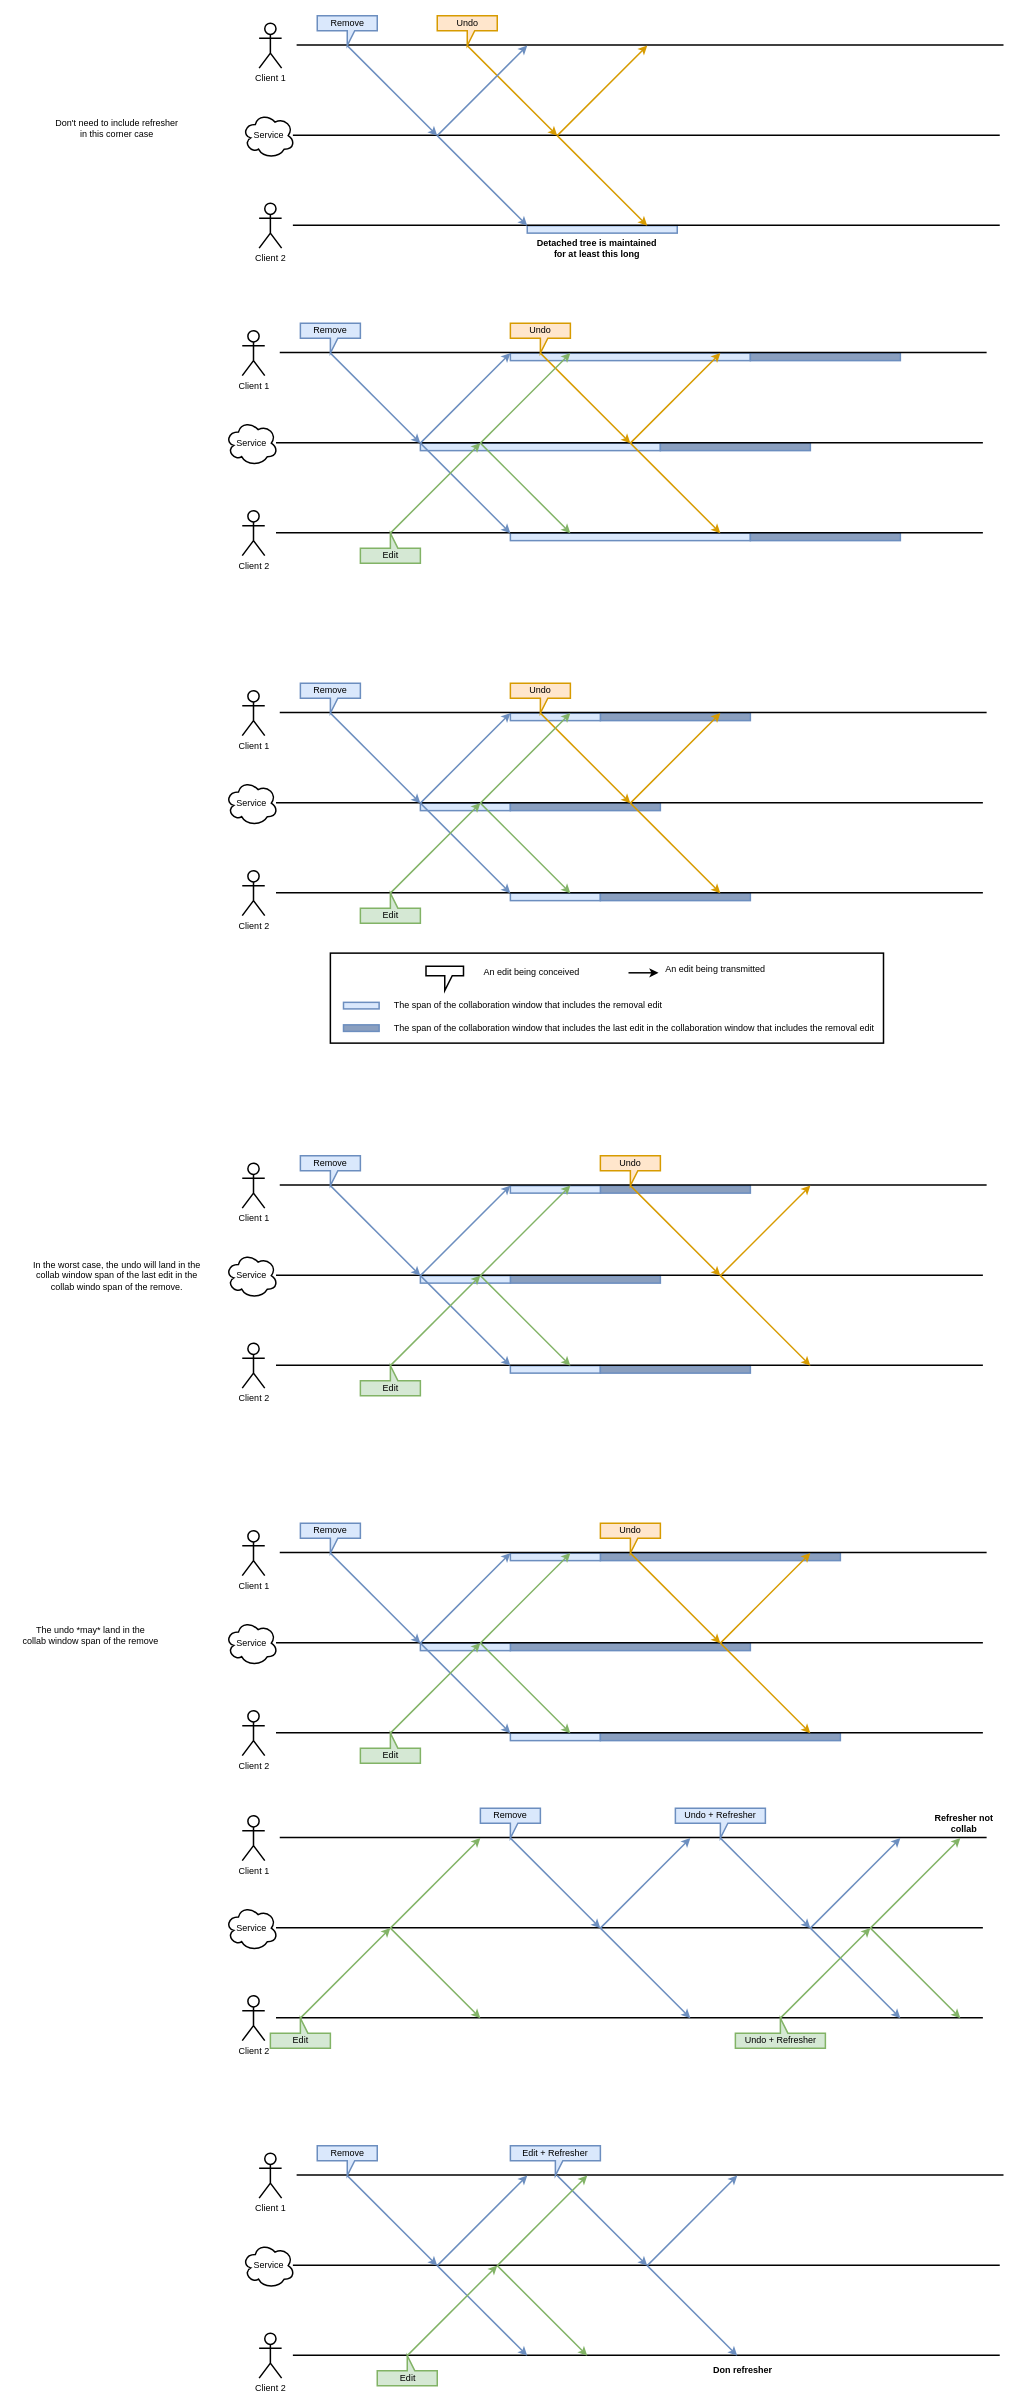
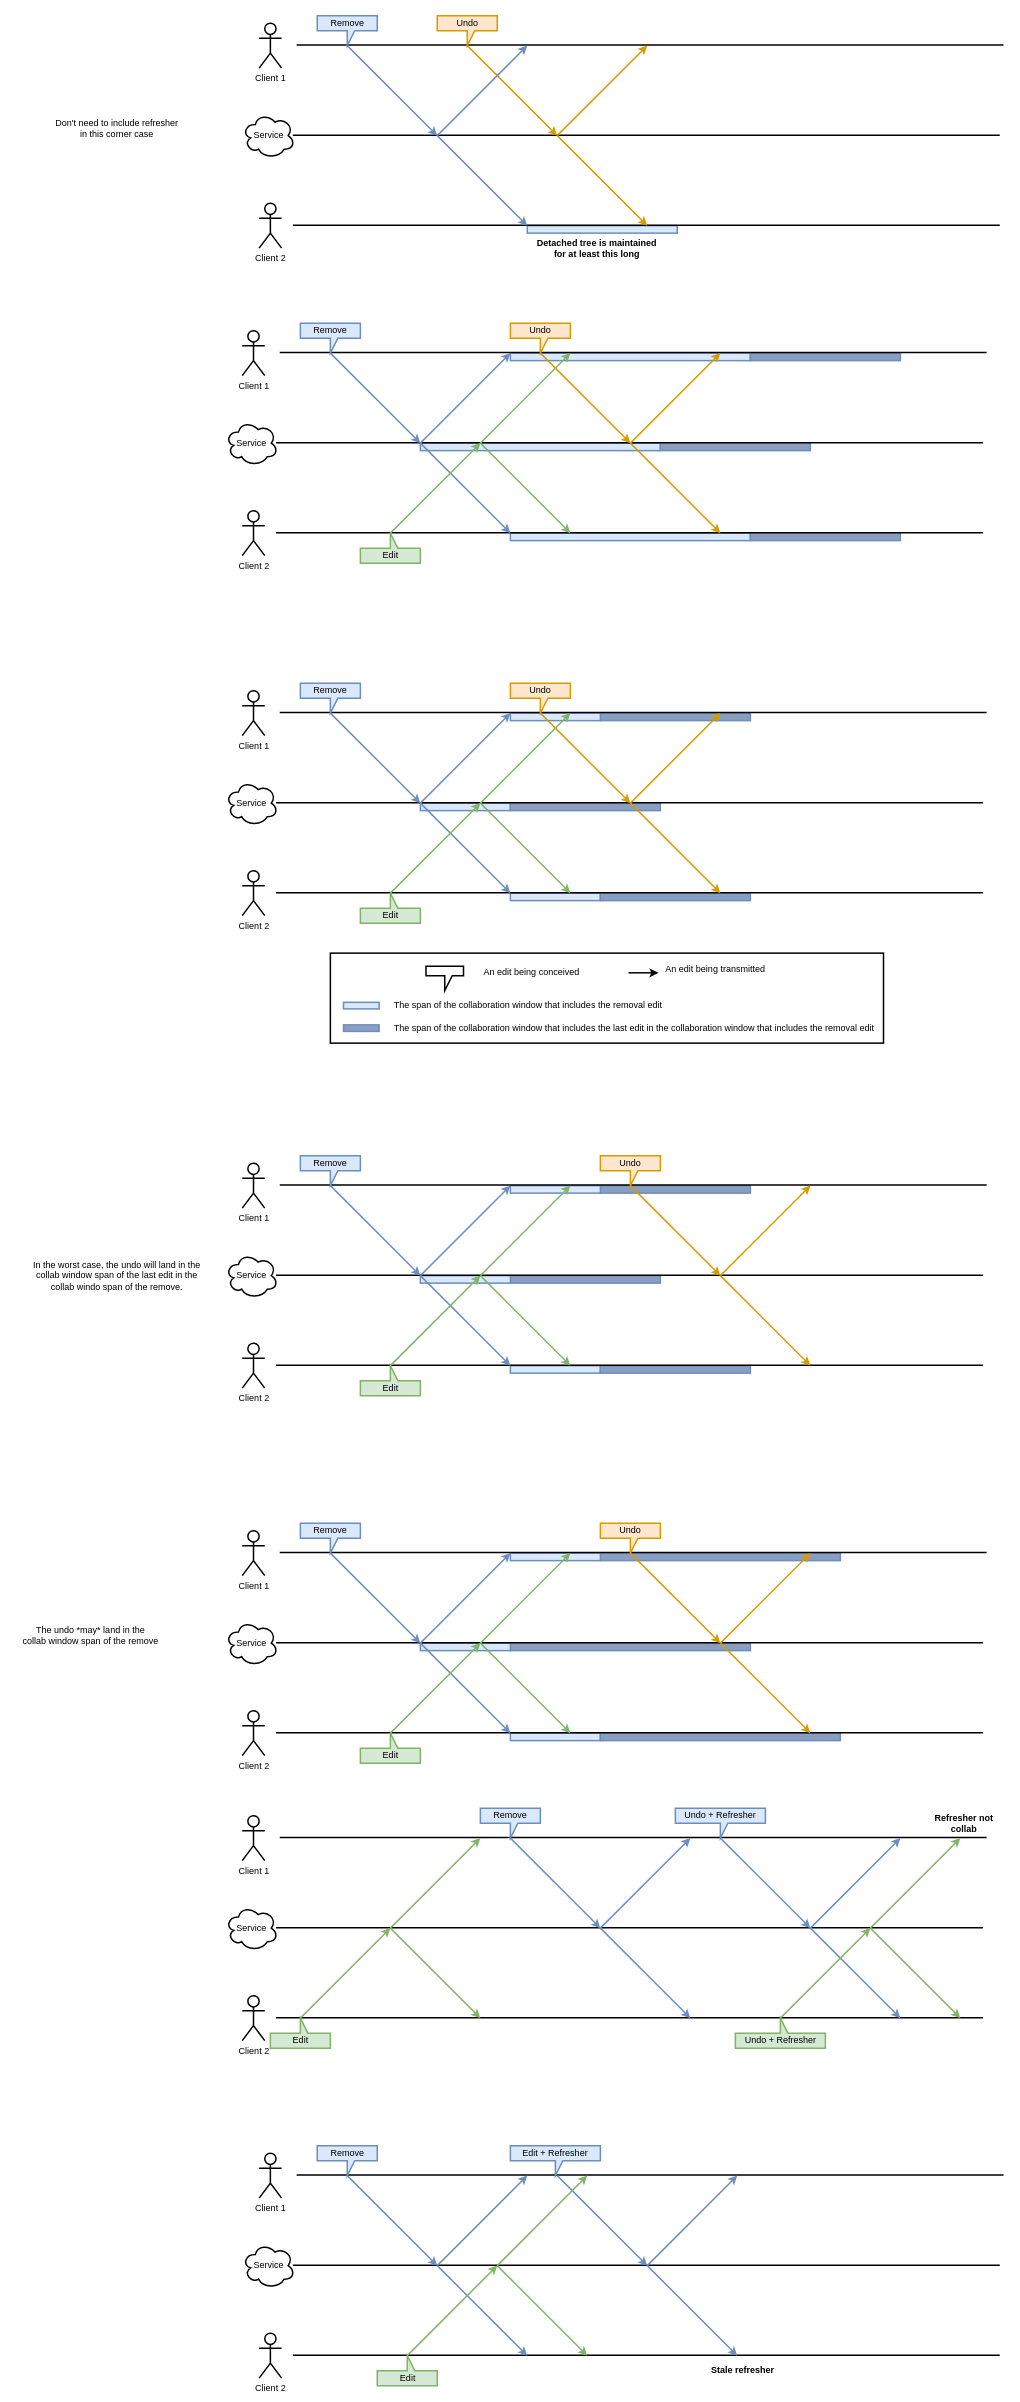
node "Don refresher": label "Don refresher" -> "Stale refresher"
